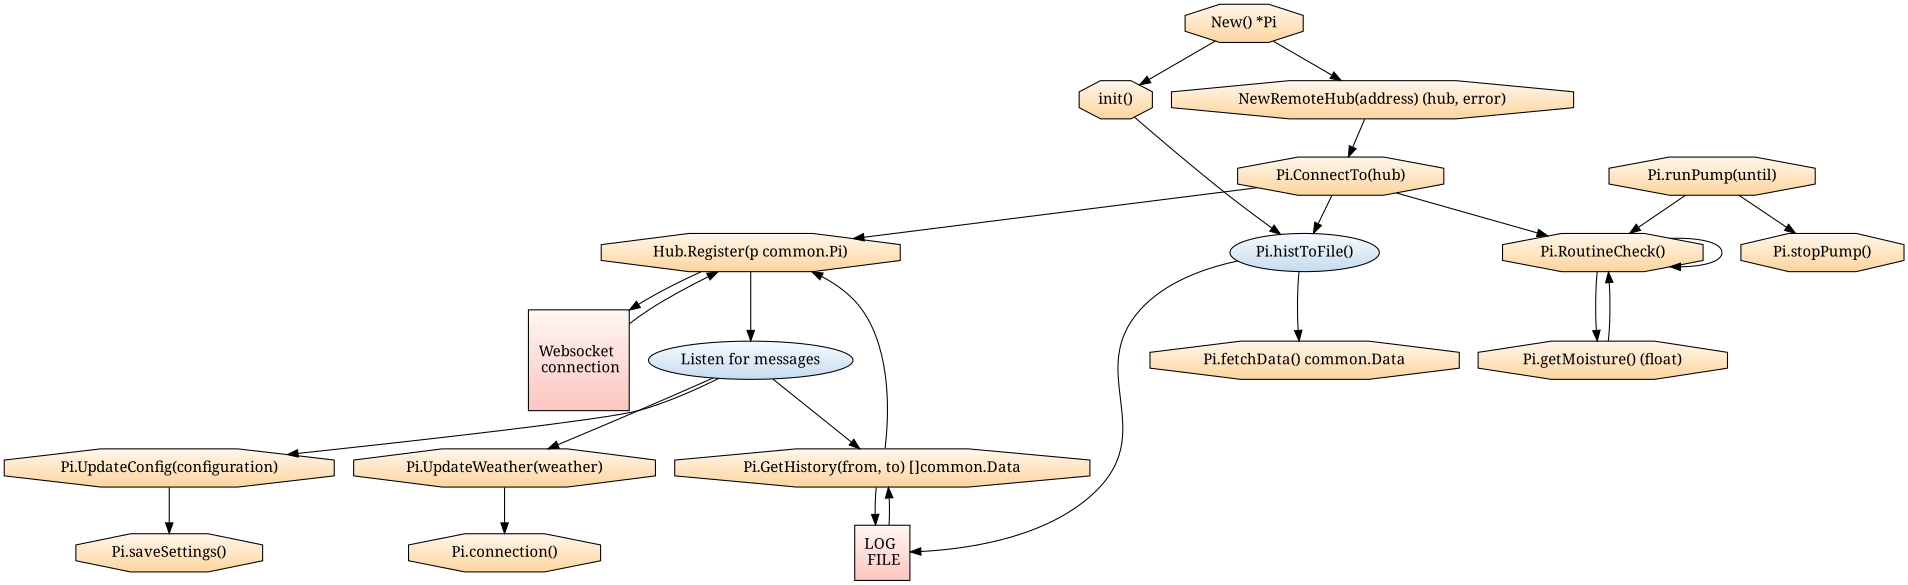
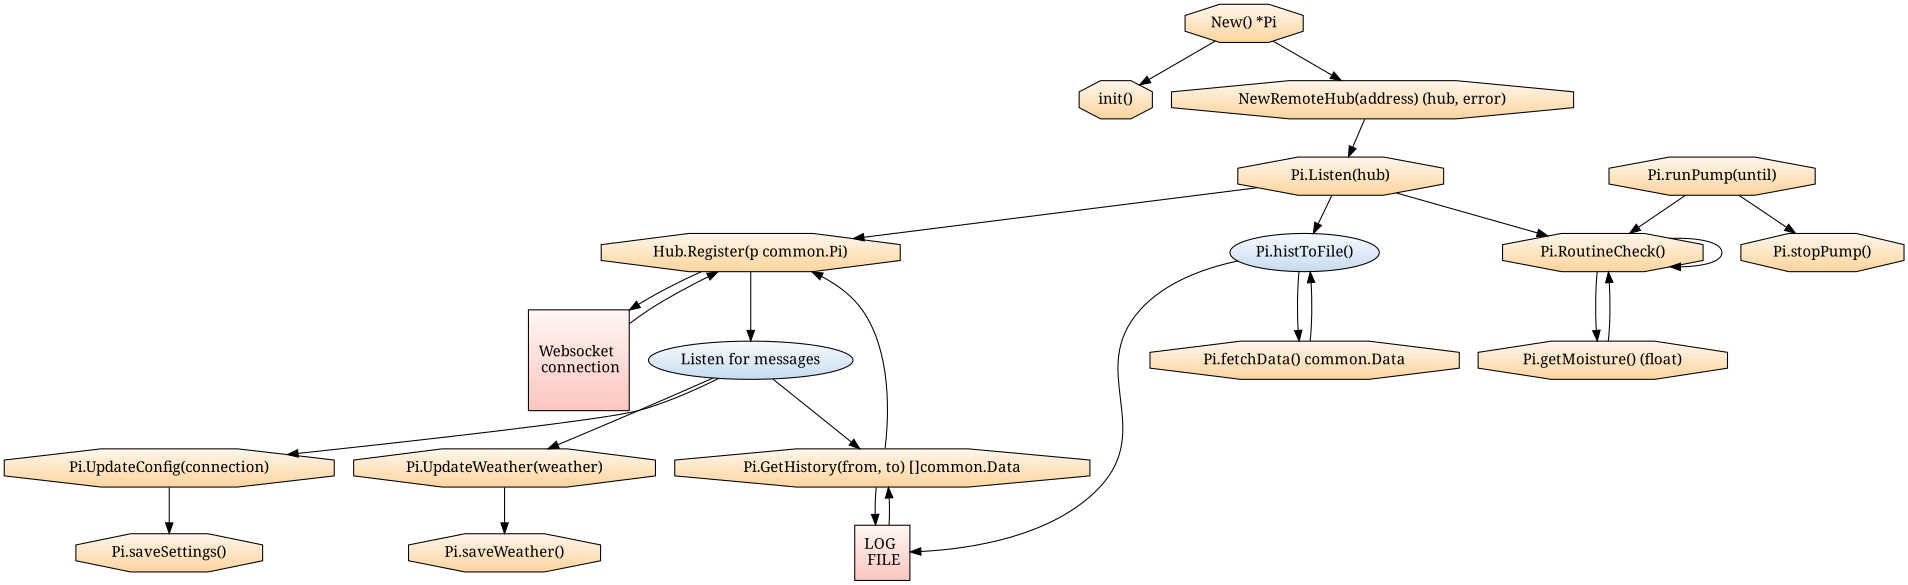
edge "init()" -> "Pi.histToFile()": now "Pi.fetchData() common.Data" -> "Pi.histToFile()"
node "Pi.ConnectTo(hub)": label "Pi.ConnectTo(hub)" -> "Pi.Listen(hub)"
node "Pi.UpdateConfig(configuration)": label "Pi.UpdateConfig(configuration)" -> "Pi.UpdateConfig(connection)"
node "Pi.connection()": label "Pi.connection()" -> "Pi.saveWeather()"
